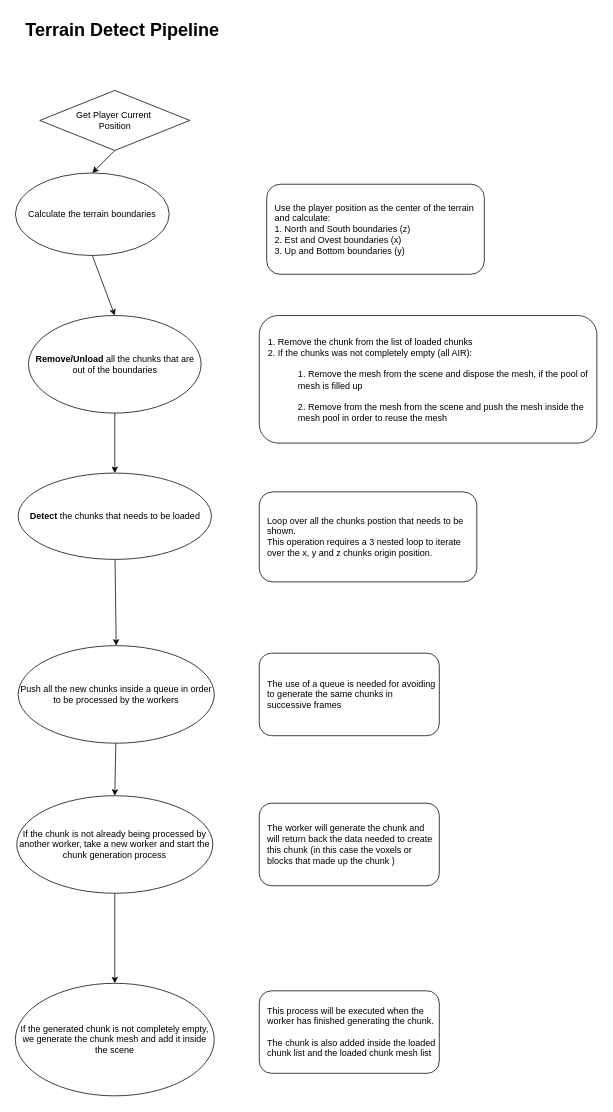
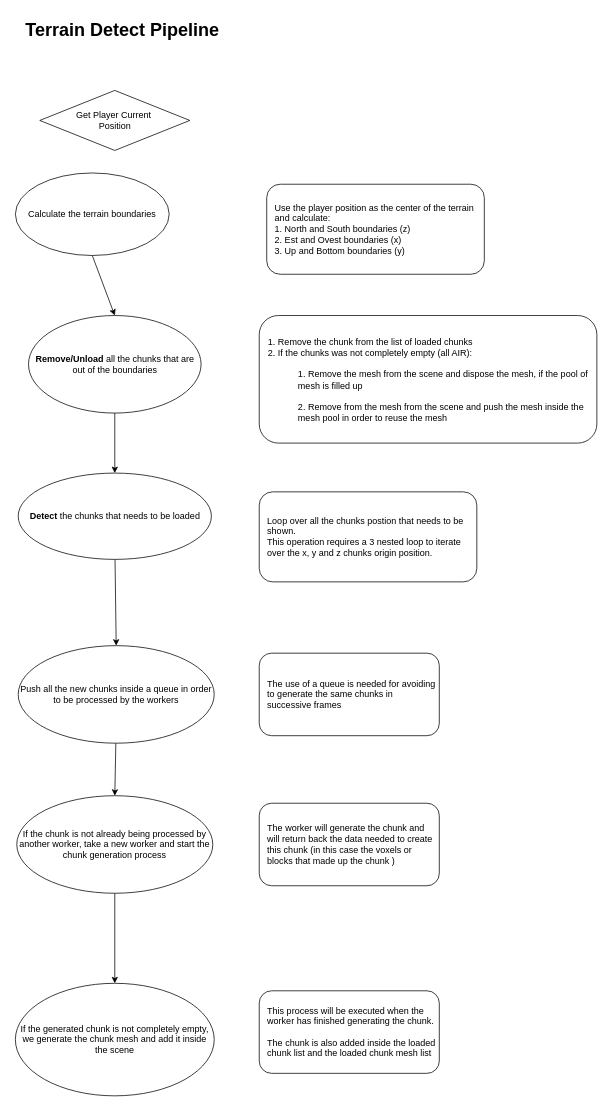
edge "Get Player Current Position" -> "Calculate the terrain boundaries": removed
